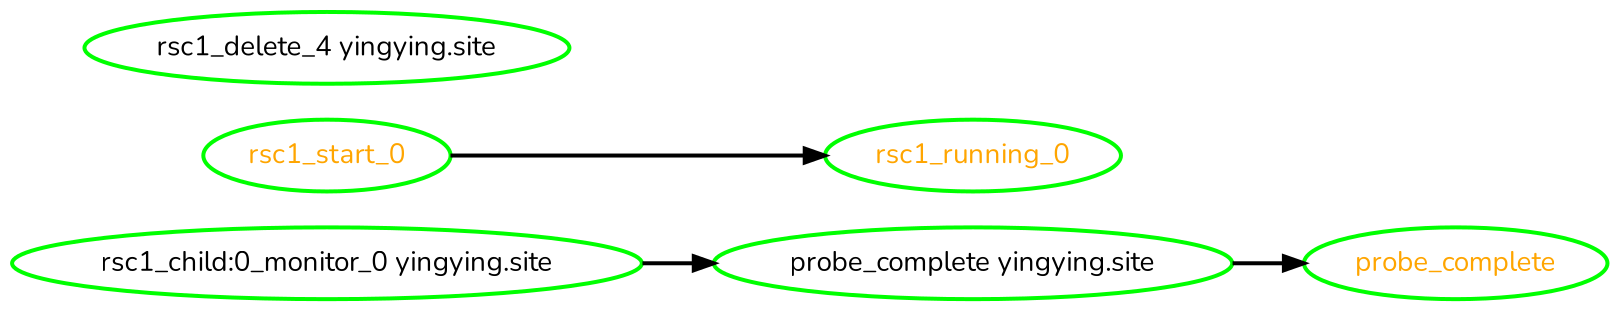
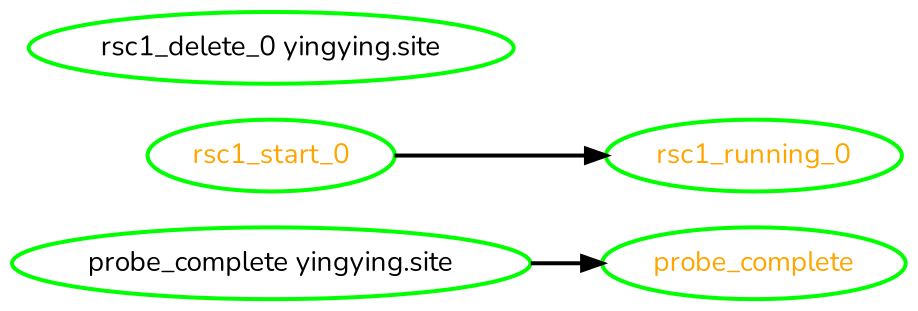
node "rsc1_delete_4 yingying.site": label "rsc1_delete_4 yingying.site" -> "rsc1_delete_0 yingying.site"
node "rsc1_child:0_monitor_0 yingying.site": removed
